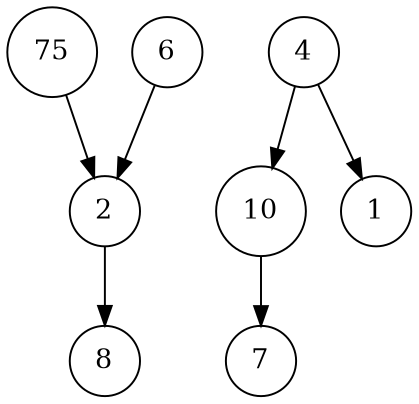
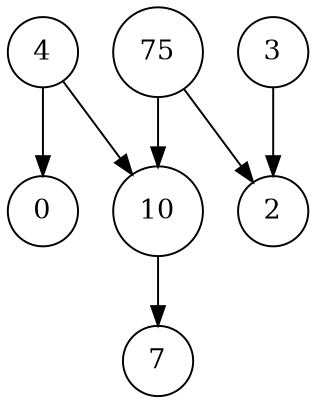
node "6": label "6" -> "3"
edge "75" -> "10": added
node "1": label "1" -> "0"
node "8": removed
